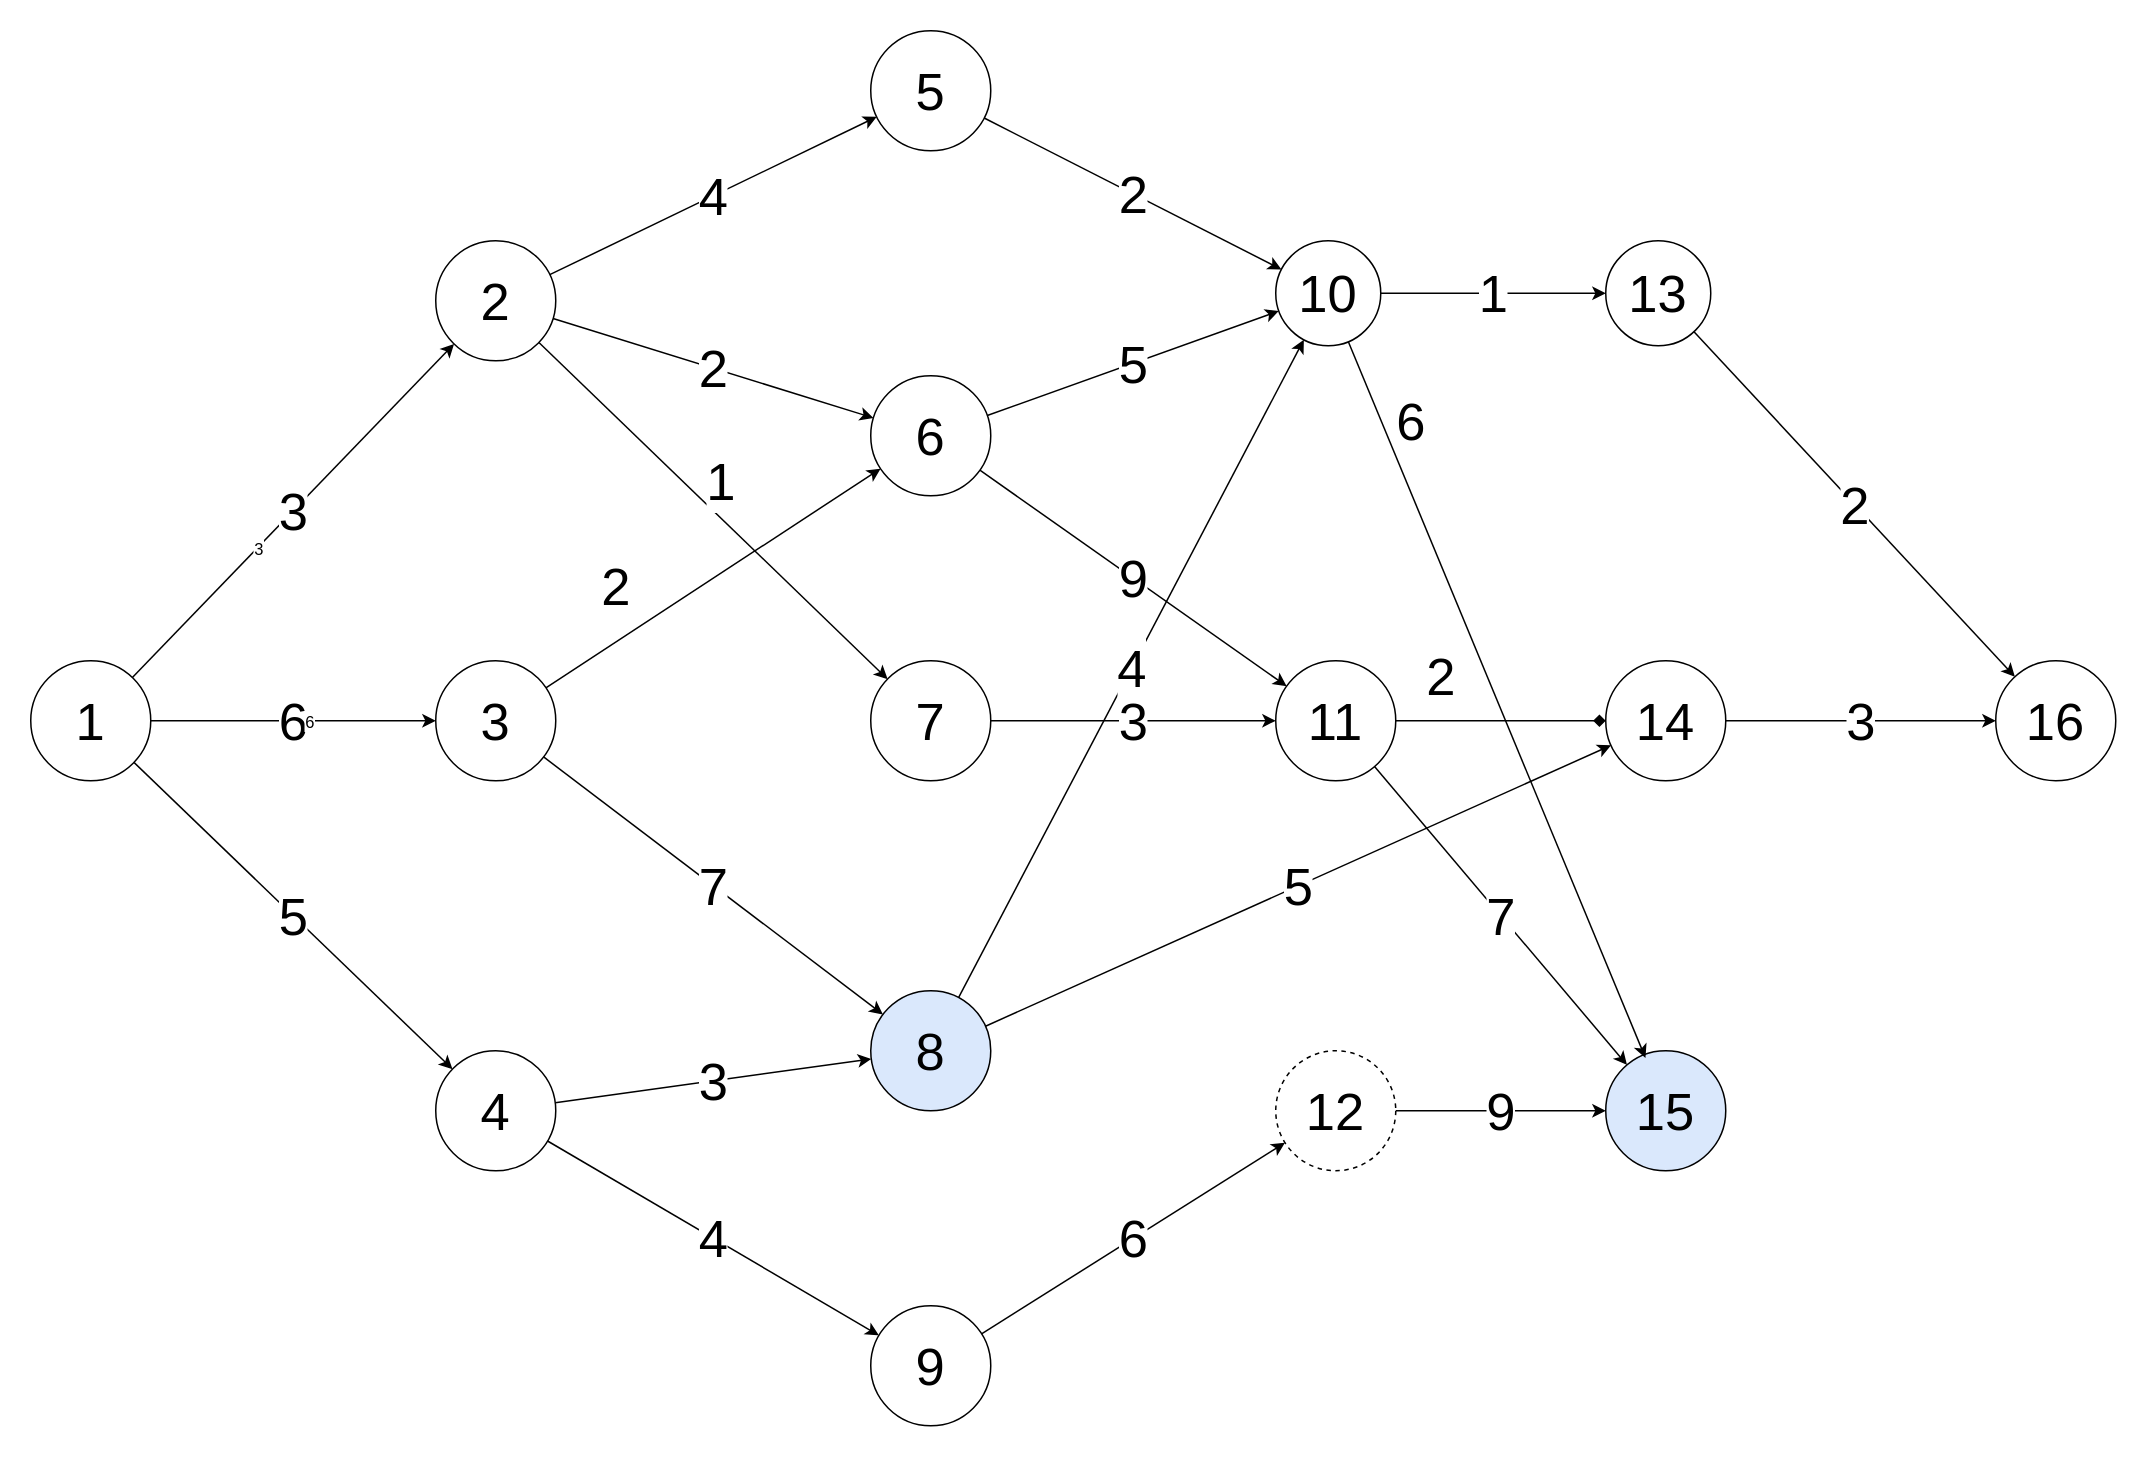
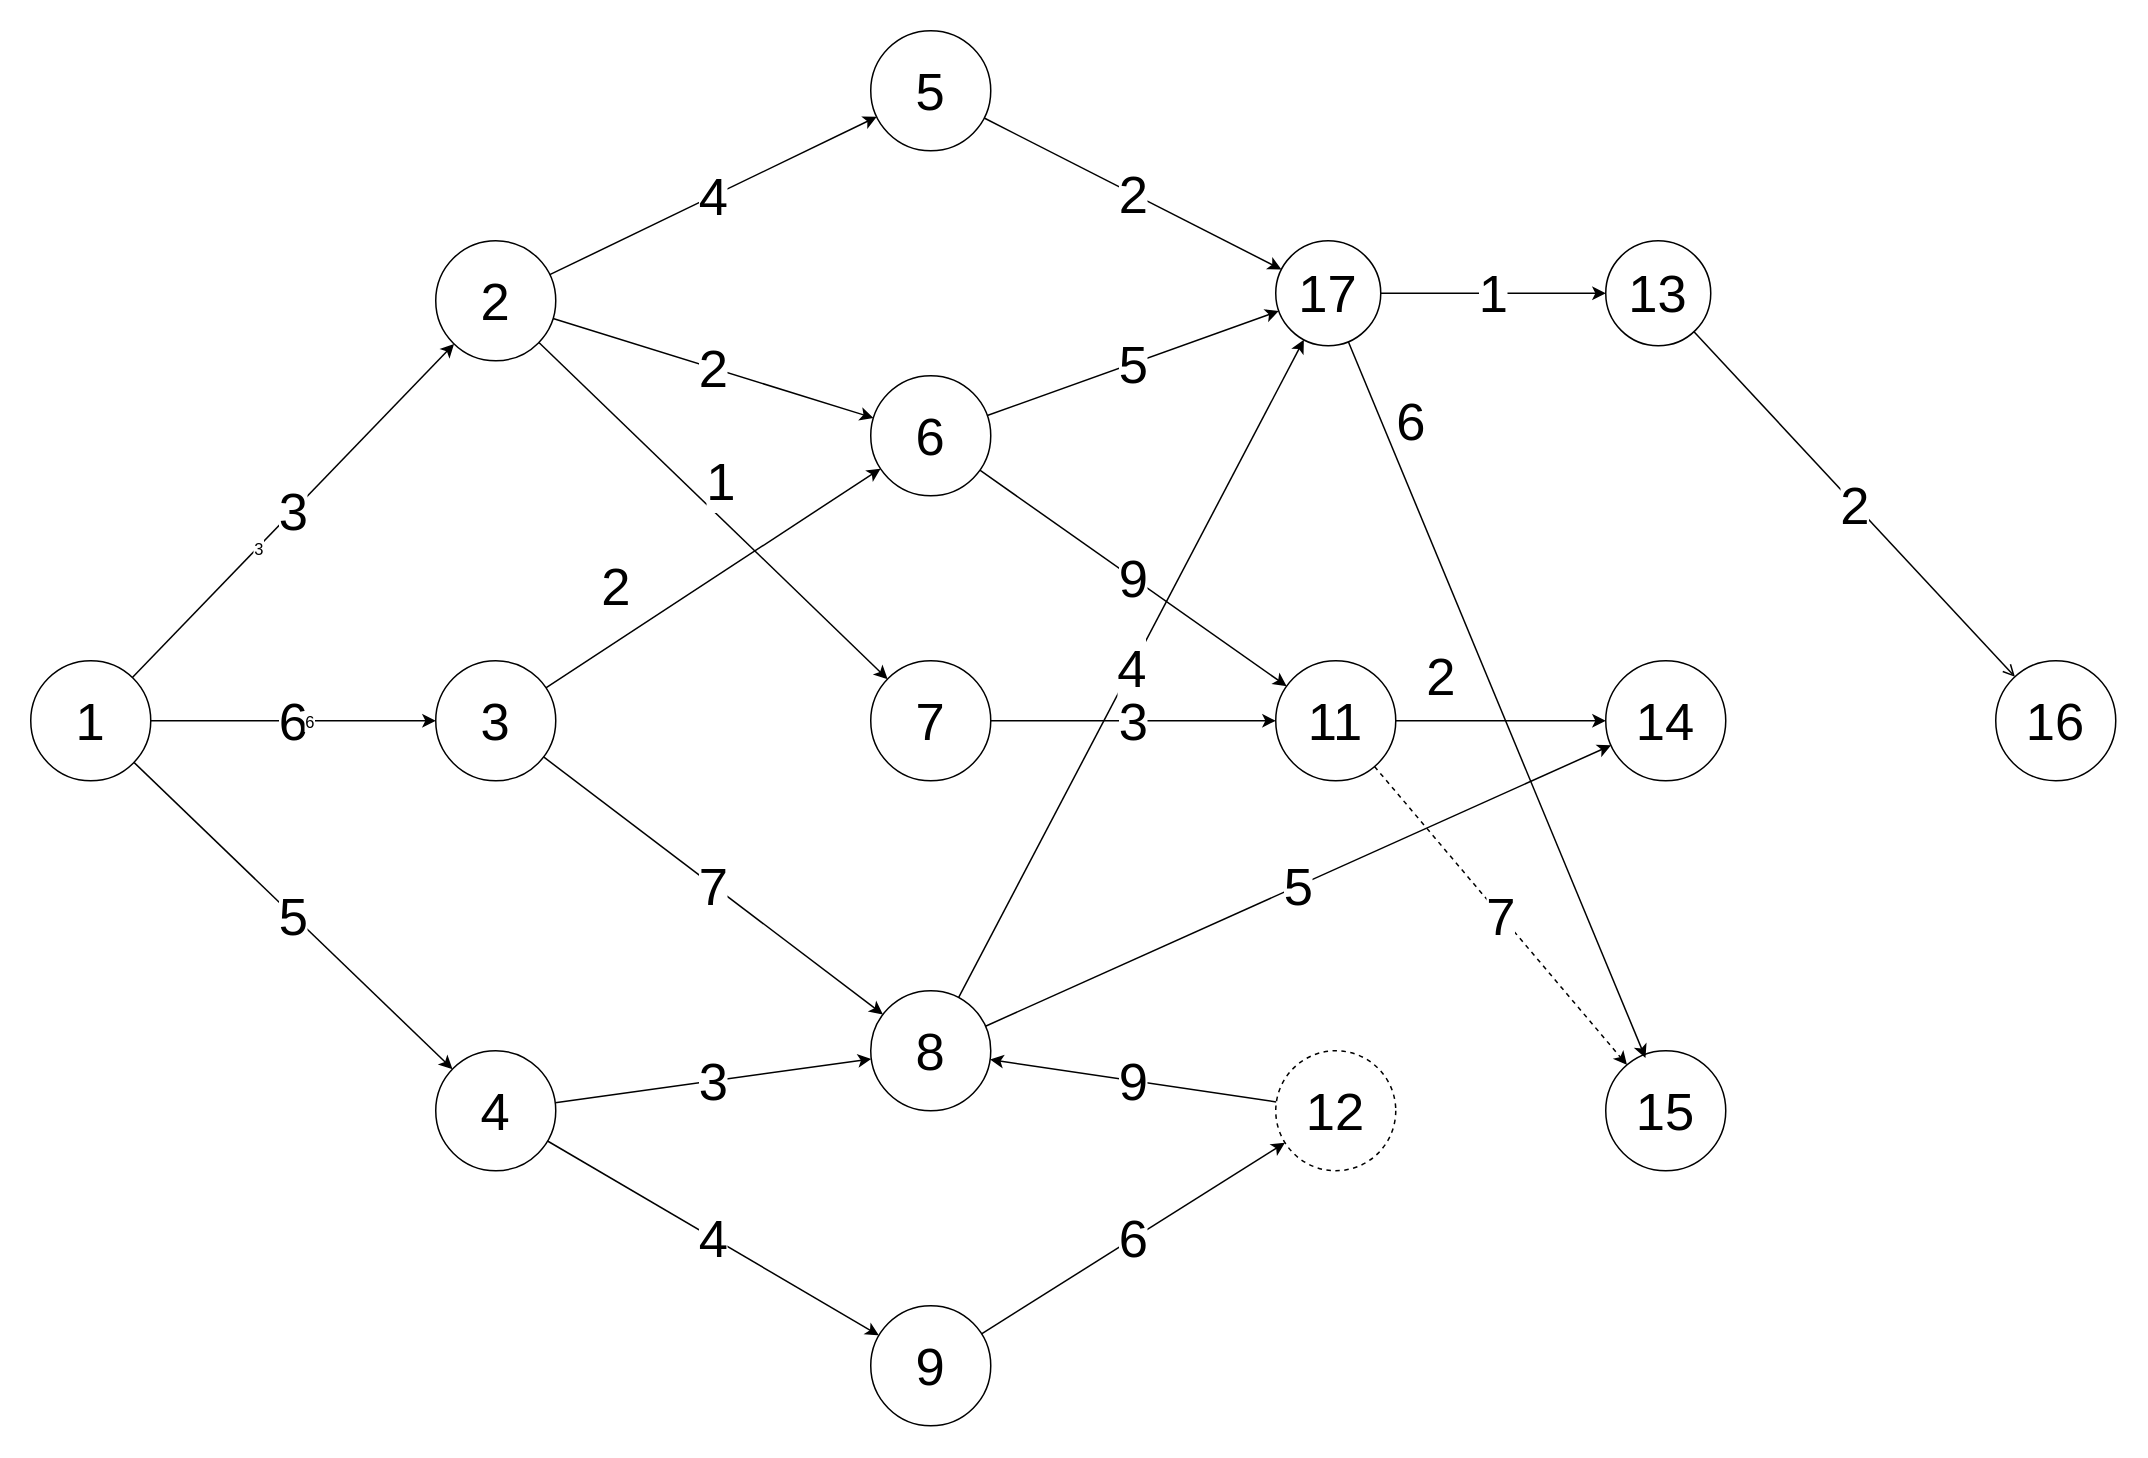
node "10": label "10" -> "17"
edge "13" -> "16": arrowhead classic -> open
edge "11" -> "14": arrowhead diamond -> classic
edge "14" -> "16": removed, label "3"
edge "11" -> "15": style solid -> dashed
node "8": fillcolor #dae8fc -> #ffffff
edge "12" -> "15": now "12" -> "8"
node "15": fillcolor #dae8fc -> #ffffff
